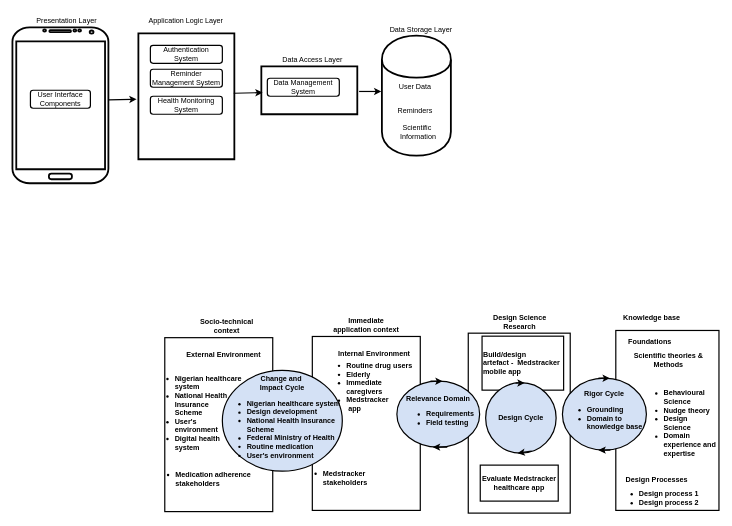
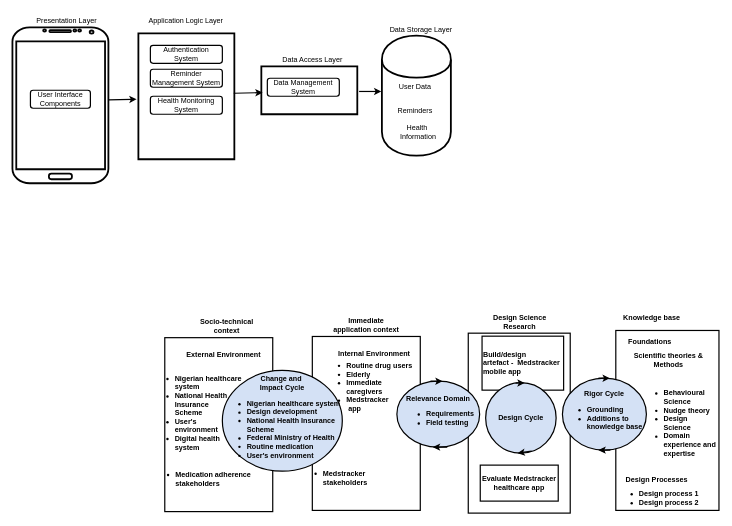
node "Scientific Information": label "Scientific Information" -> "Health Information"
node "Rigor Cycle Grounding Domain to knowledge base": label "Rigor Cycle Grounding Domain to knowledge base" -> "Rigor Cycle Grounding Additions to knowledge base"
